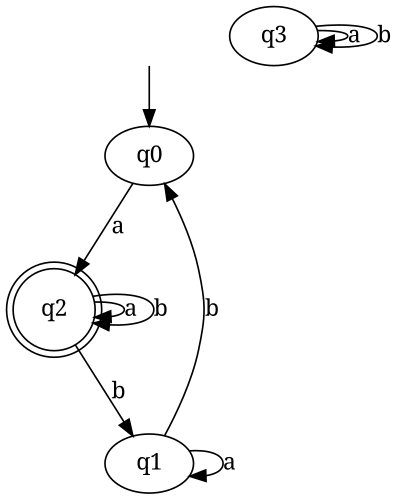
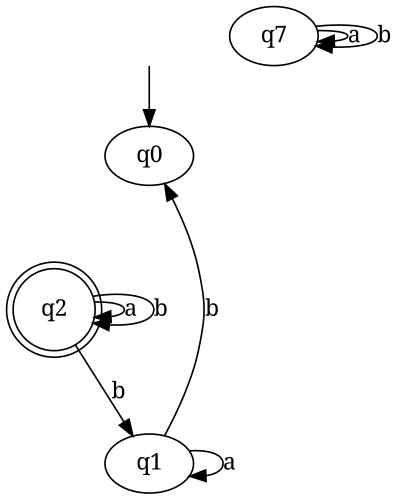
node "q3": label "q3" -> "q7"
edge "q0" -> "q2": removed, label "a"
